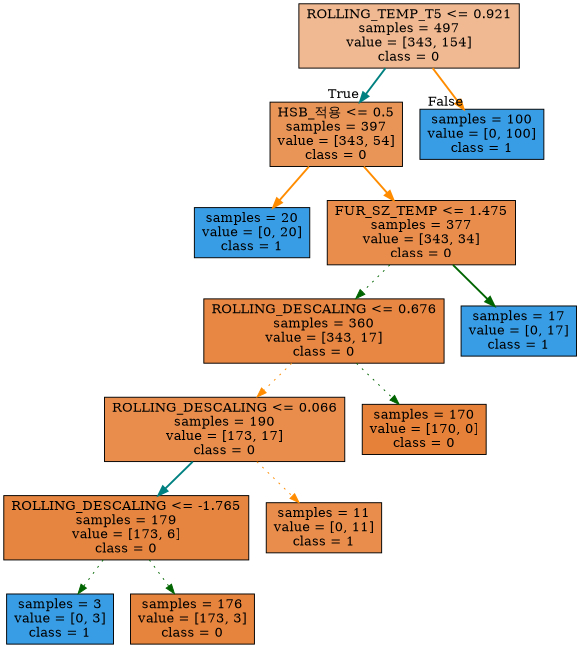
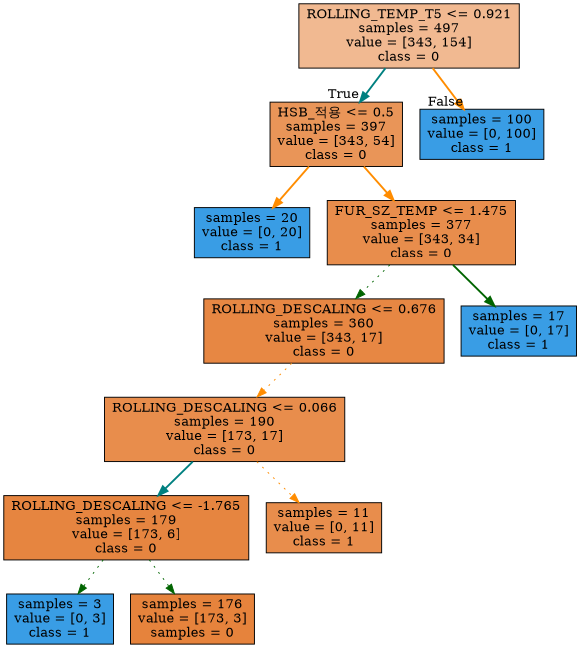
node "samples = 170 value = [170, 0] class = 0": removed
node "samples = 176 value = [173, 3] class = 0": label "samples = 176 value = [173, 3] class = 0" -> "samples = 176 value = [173, 3] samples = 0"
